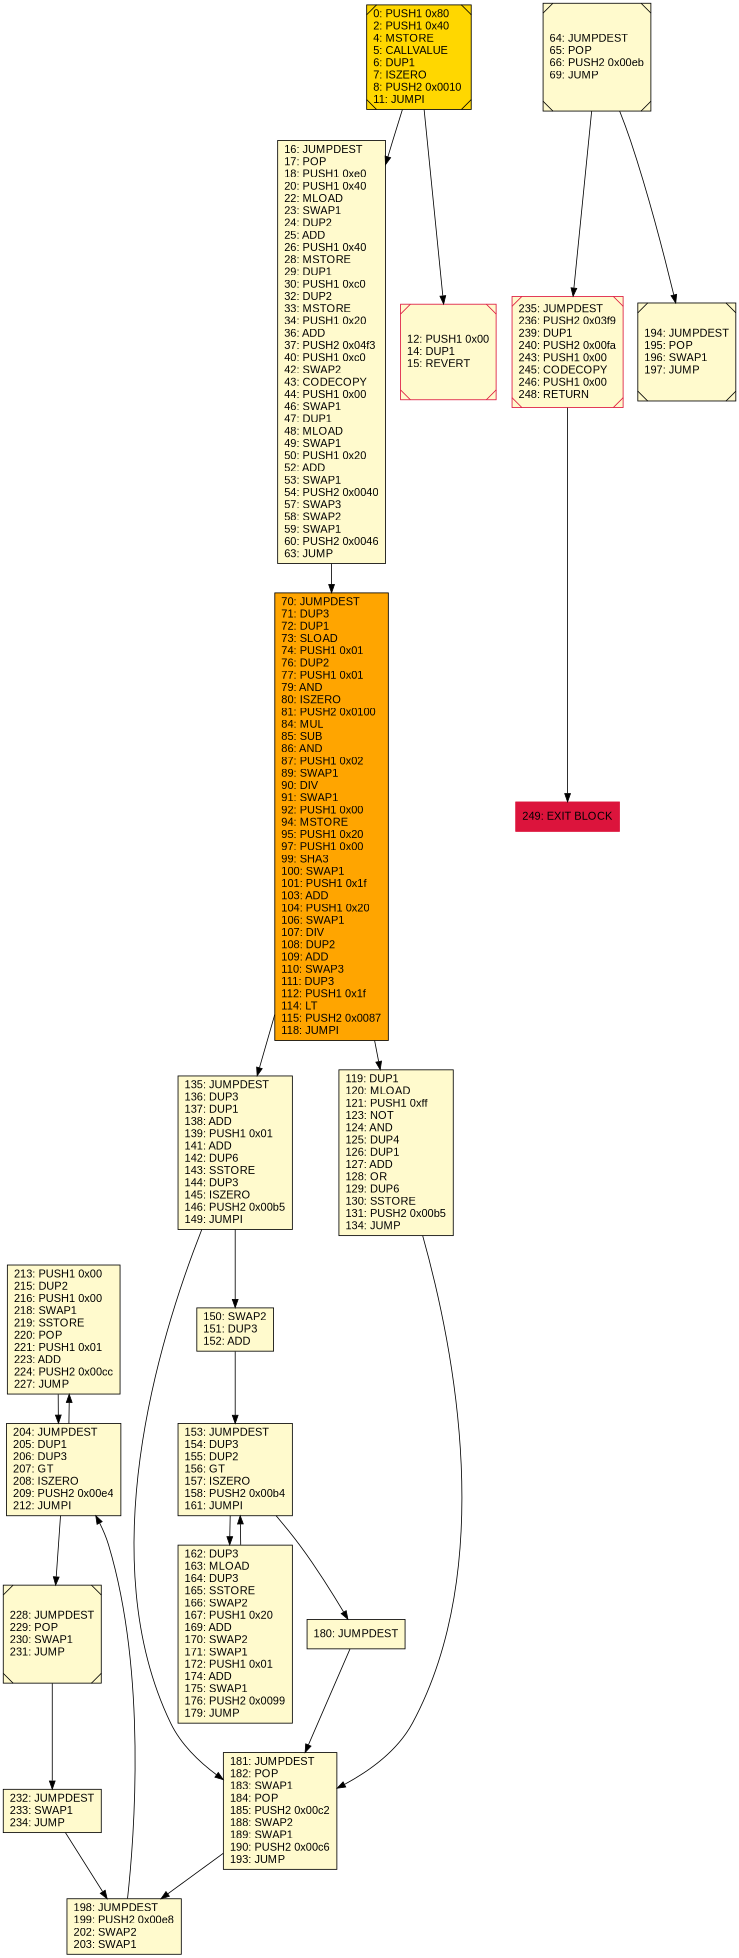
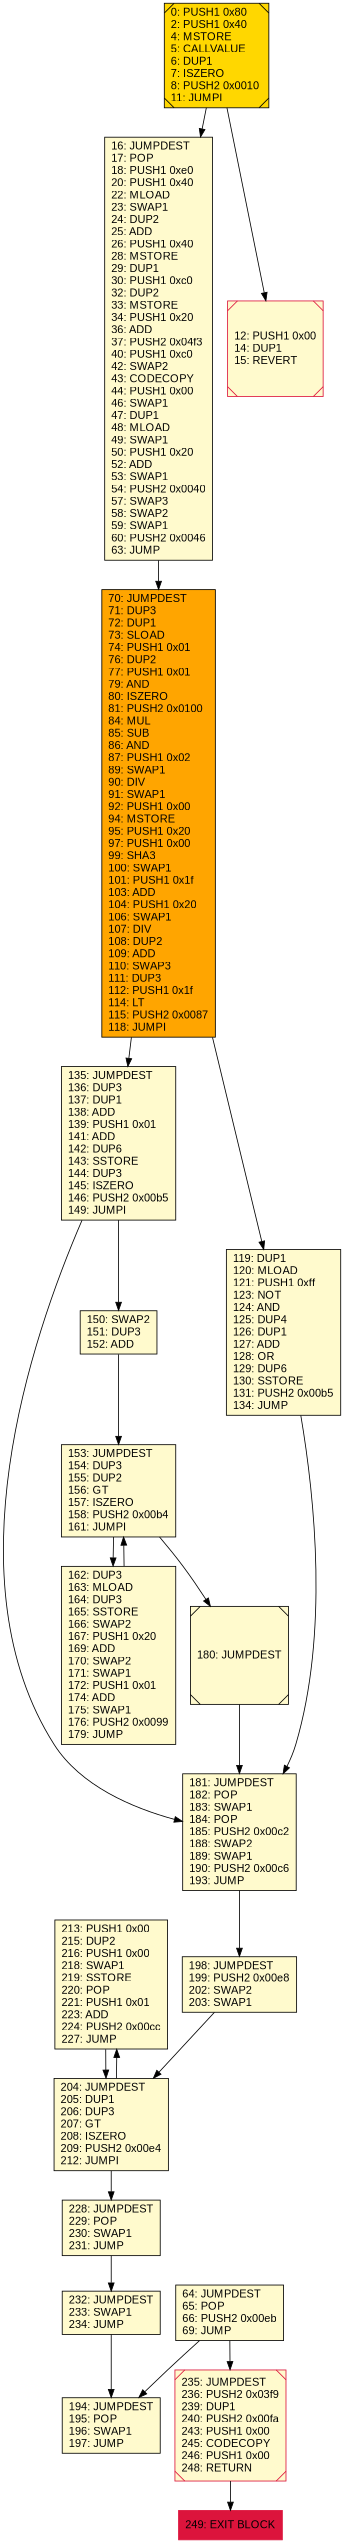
node "64: JUMPDEST 65: POP 66: PUSH2 0x00eb 69: JUMP": shape Msquare -> box
node "194: JUMPDEST 195: POP 196: SWAP1 197: JUMP": shape Msquare -> box
node "228: JUMPDEST 229: POP 230: SWAP1 231: JUMP": shape Msquare -> box
node "180: JUMPDEST": shape box -> Msquare
edge "232: JUMPDEST 233: SWAP1 234: JUMP" -> "198: JUMPDEST 199: PUSH2 0x00e8 202: SWAP2 203: SWAP1": now "232: JUMPDEST 233: SWAP1 234: JUMP" -> "194: JUMPDEST 195: POP 196: SWAP1 197: JUMP"
